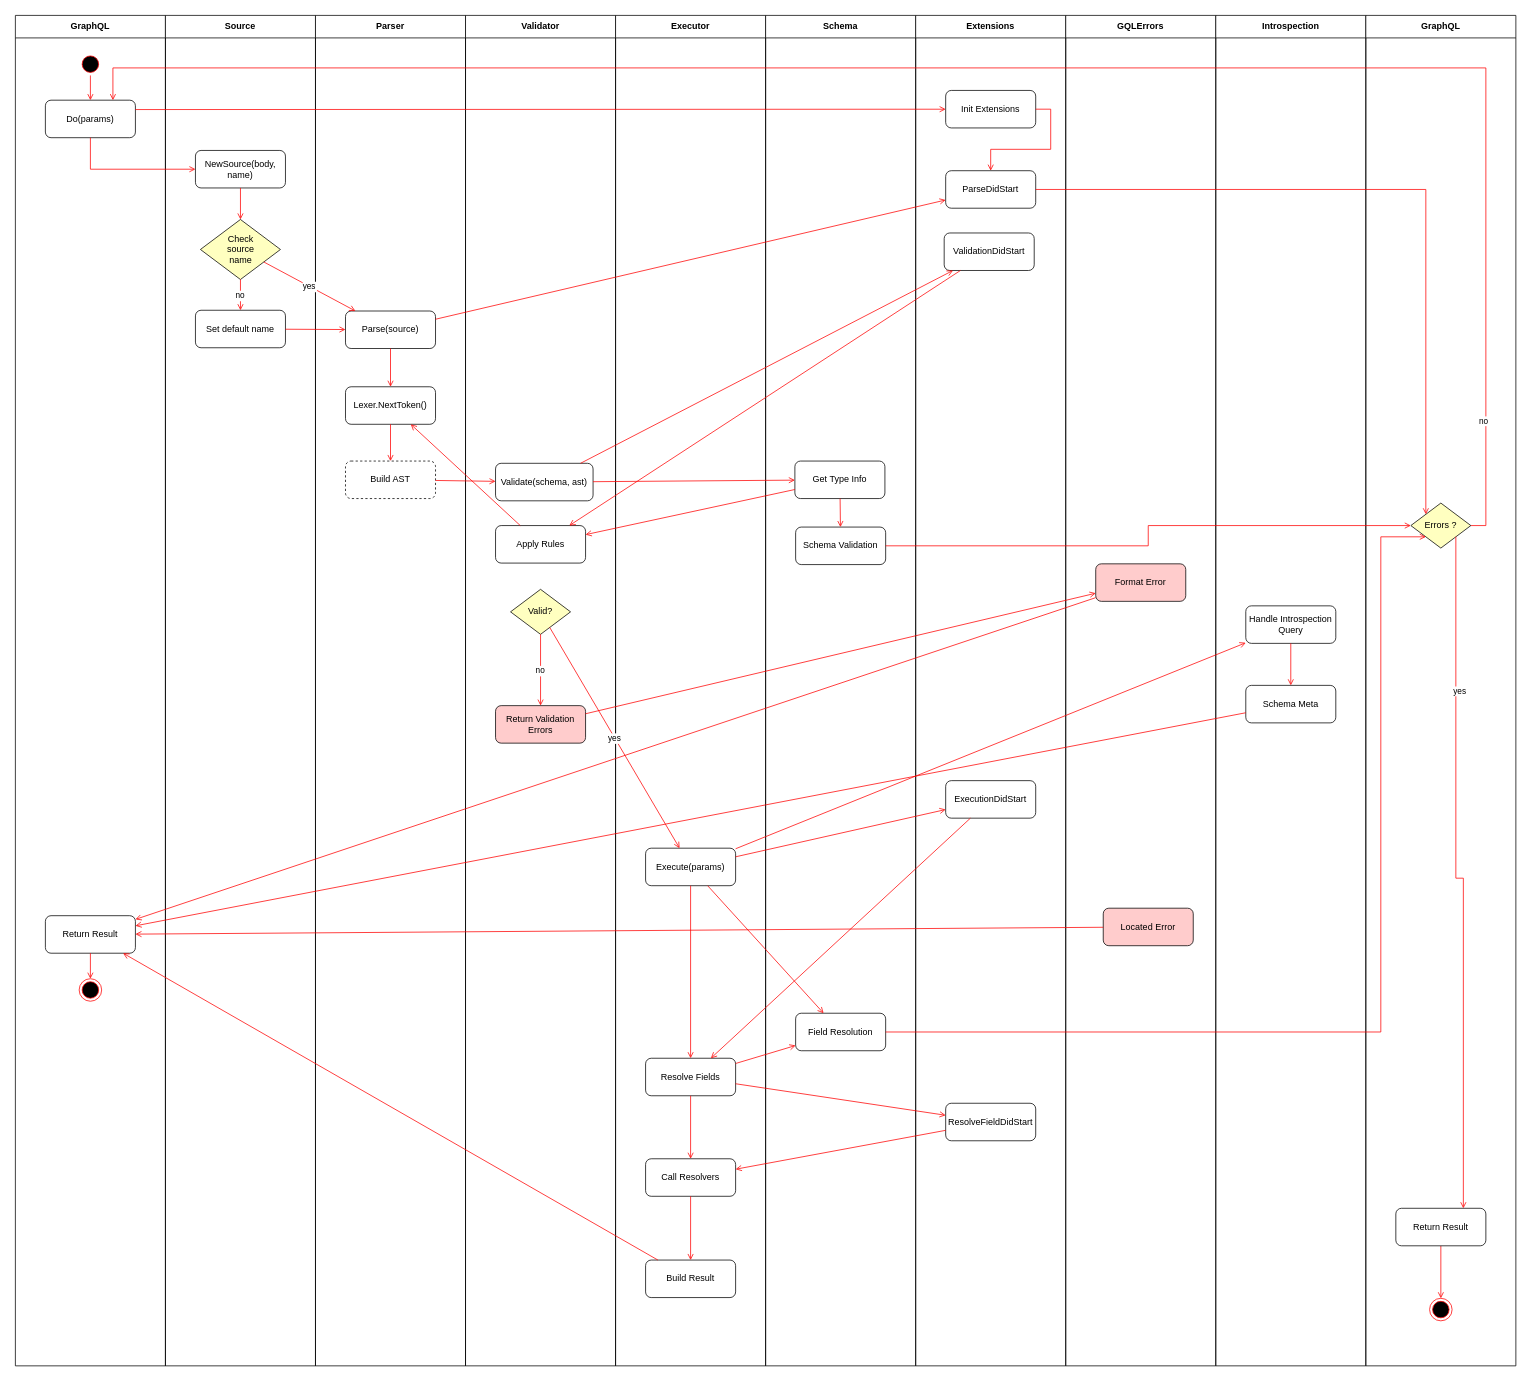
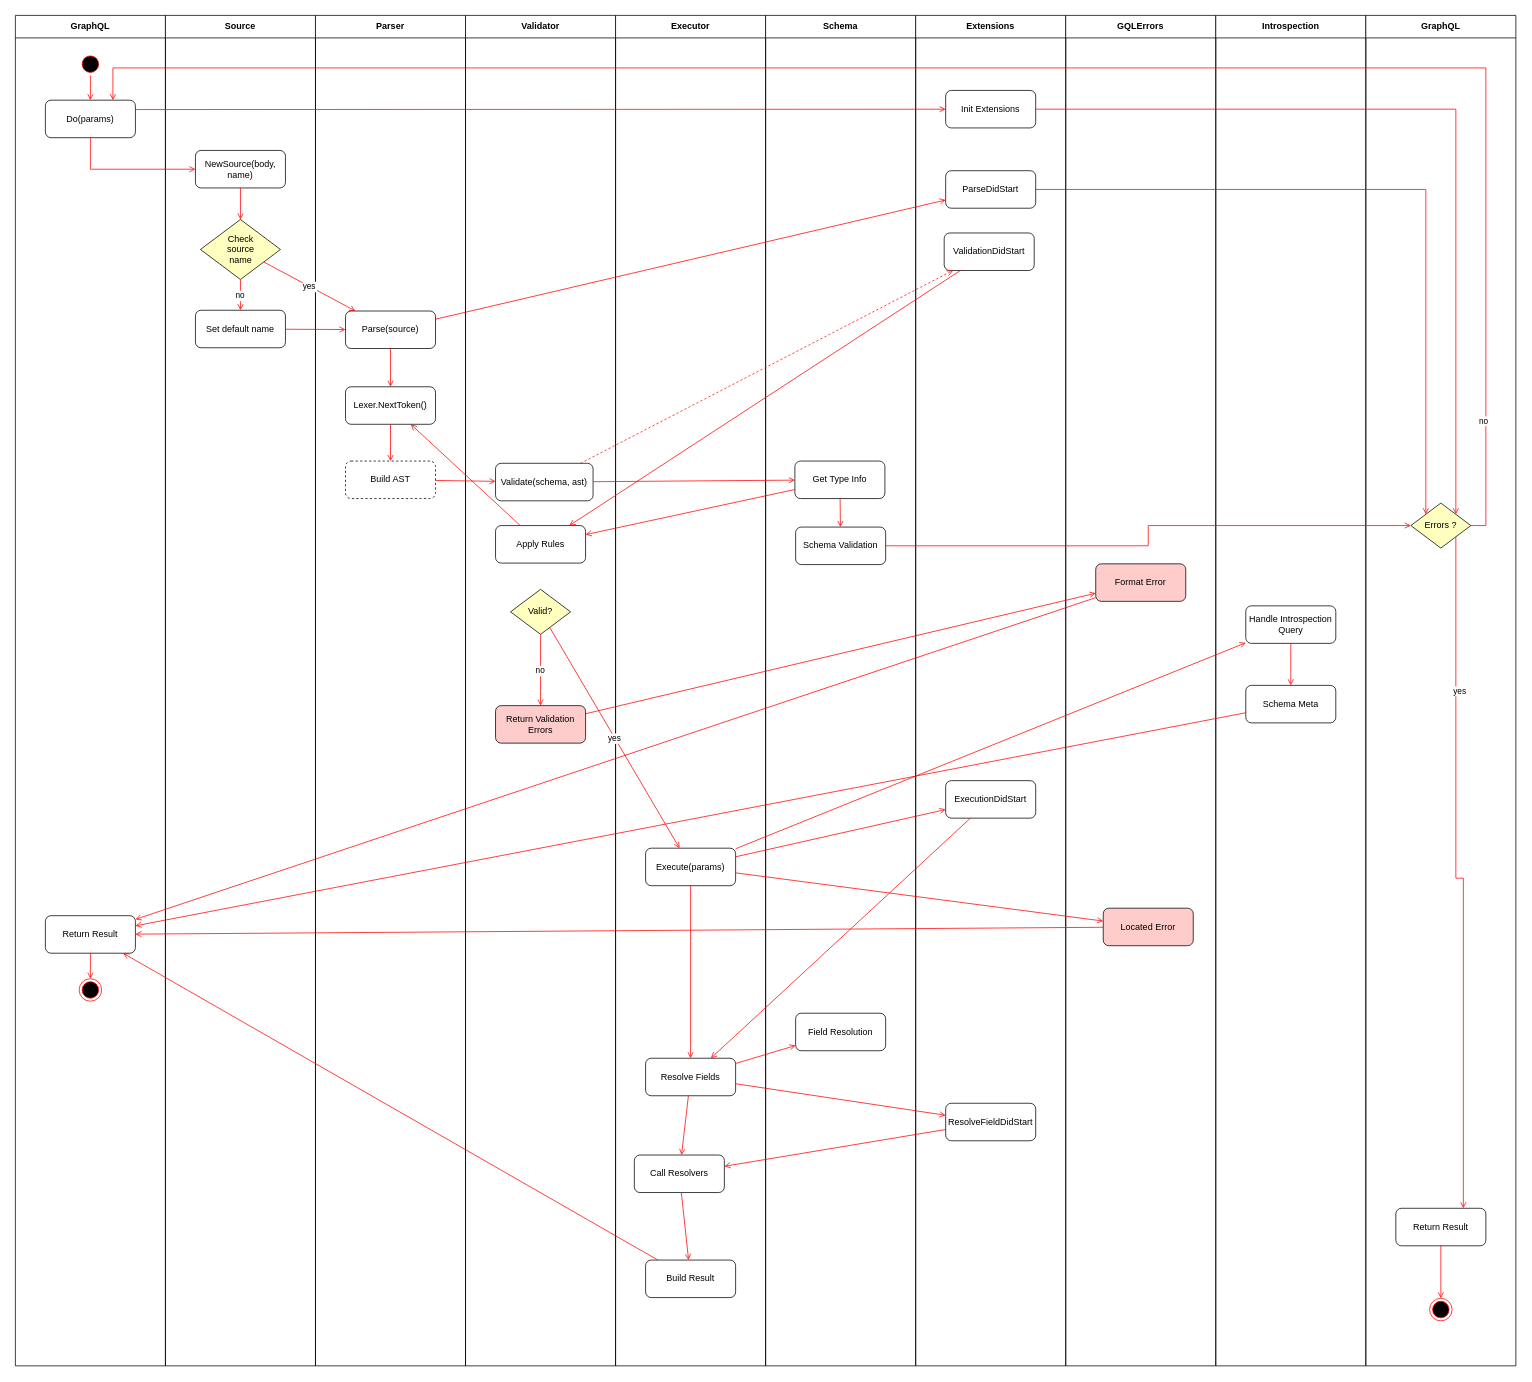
edge "Init Extensions" -> "ParseDidStart": now "Init Extensions" -> "Errors ?"
edge "Validate(schema, ast)" -> "ValidationDidStart": style solid -> dashed
edge "Field Resolution" -> "Errors ?": removed
edge "Execute(params)" -> "Field Resolution": now "Execute(params)" -> "Located Error"
node "Call Resolvers": moved (690, 1177) -> (679, 1173)
